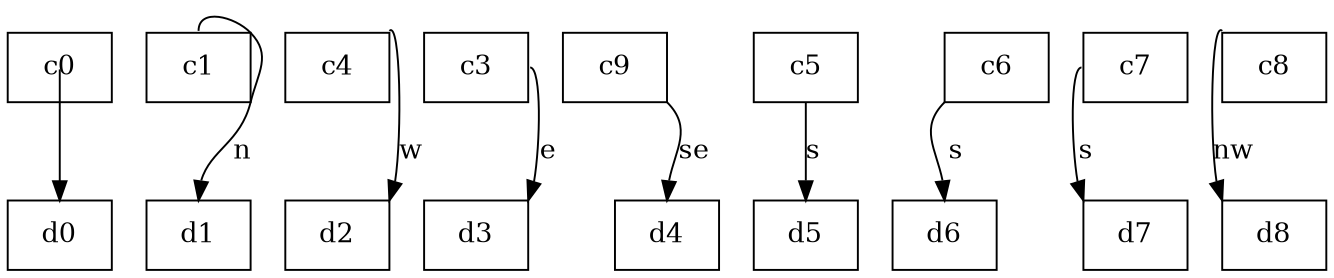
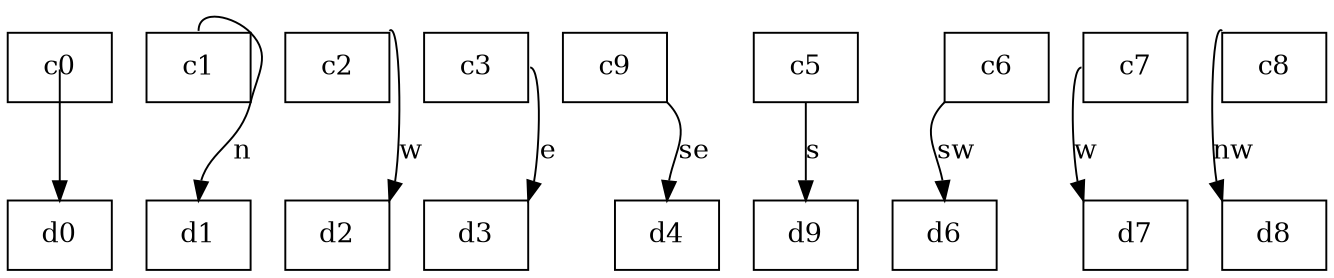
node "c4": label "c4" -> "c2"
edge "c6" -> "d6": label "s" -> "sw"
edge "c7" -> "d7": label "s" -> "w"
node "d5": label "d5" -> "d9"
